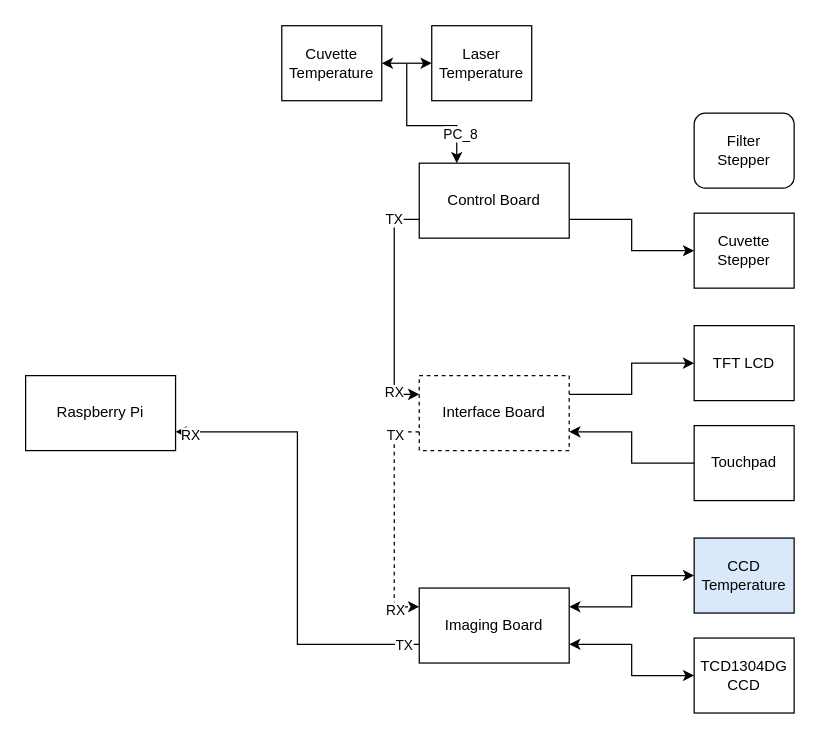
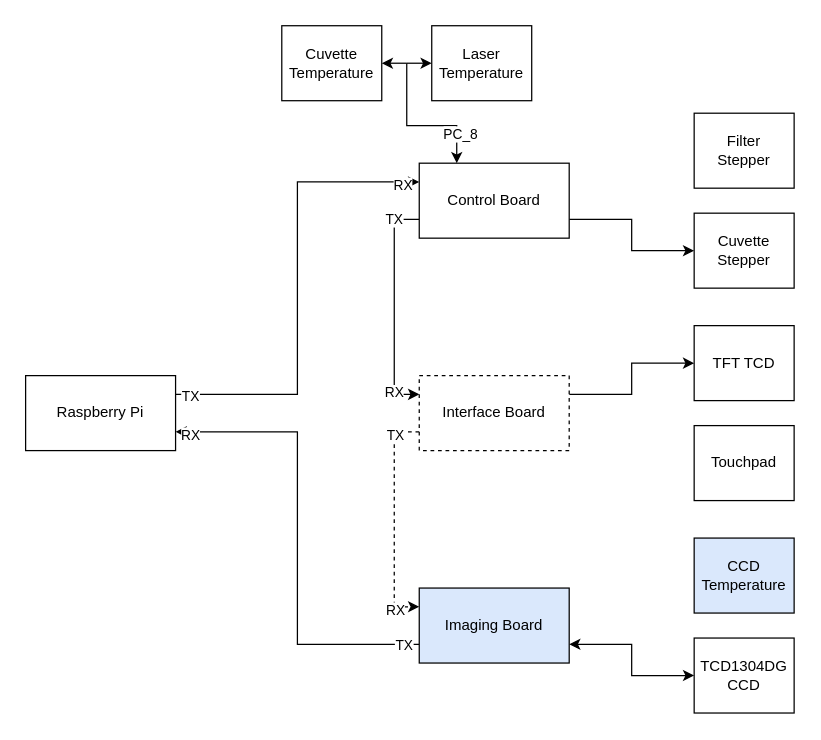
node "Filter Stepper": shape rounded rectangle -> rectangle
edge "Raspberry Pi" -> "Control Board": added, labels "TX", "RX"
node "TFT LCD": label "TFT LCD" -> "TFT TCD"
edge "Touchpad" -> "Interface Board": removed
edge "CCD Temperature" -- "Imaging Board": removed
node "Imaging Board": fillcolor #ffffff -> #dae8fc
